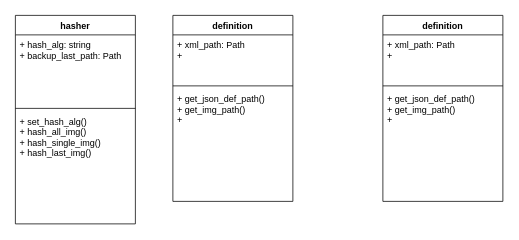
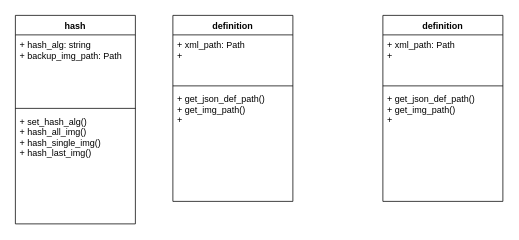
node "hasher": label "hasher" -> "hash"
node "+ hash_alg: string + backup_last_path: Path": label "+ hash_alg: string + backup_last_path: Path" -> "+ hash_alg: string + backup_img_path: Path"
